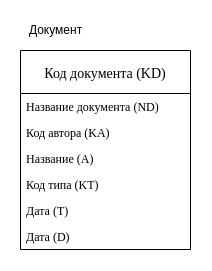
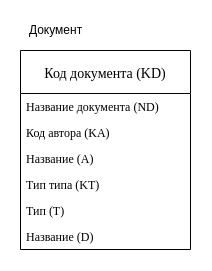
node "Код типа (KT)": label "Код типа (KT)" -> "Тип типа (KT)"
node "Дата (T)": label "Дата (T)" -> "Тип (T)"
node "Дата (D)": label "Дата (D)" -> "Название (D)"
